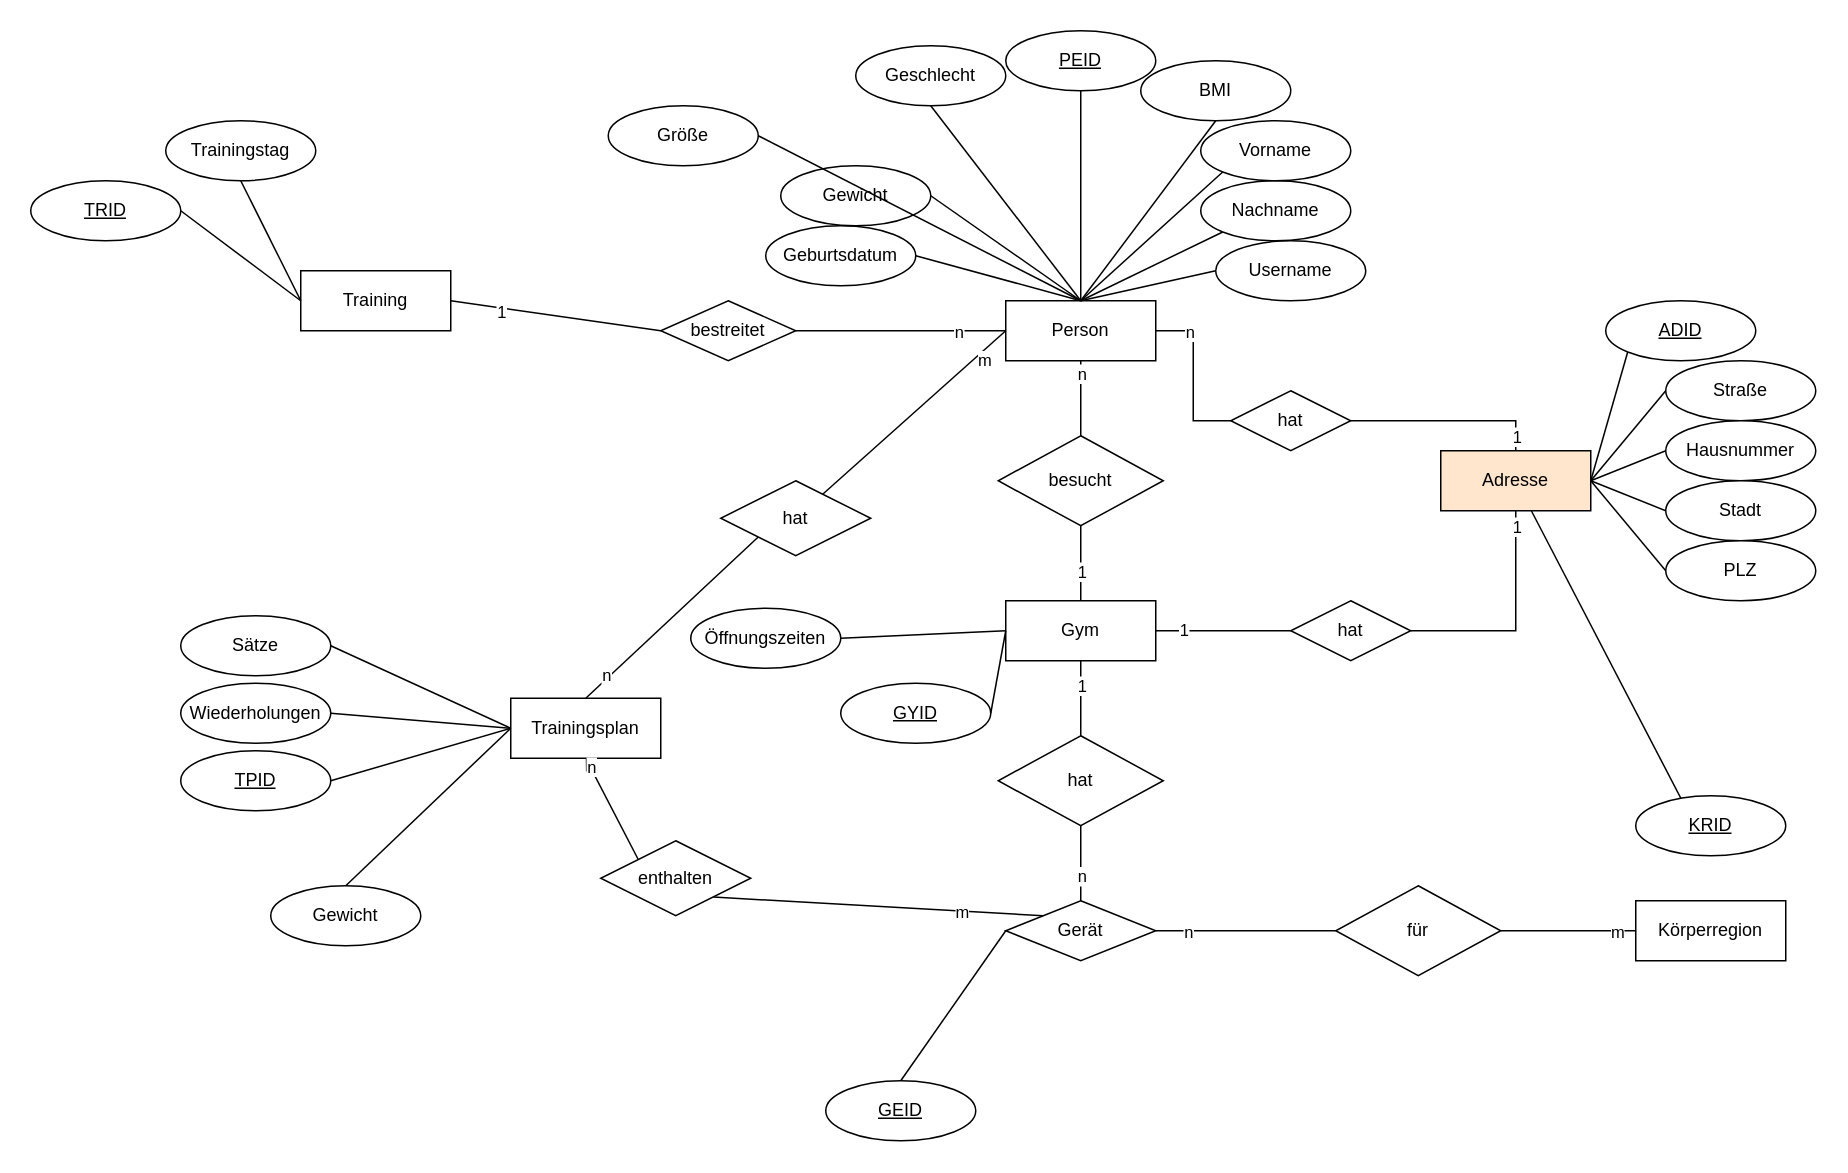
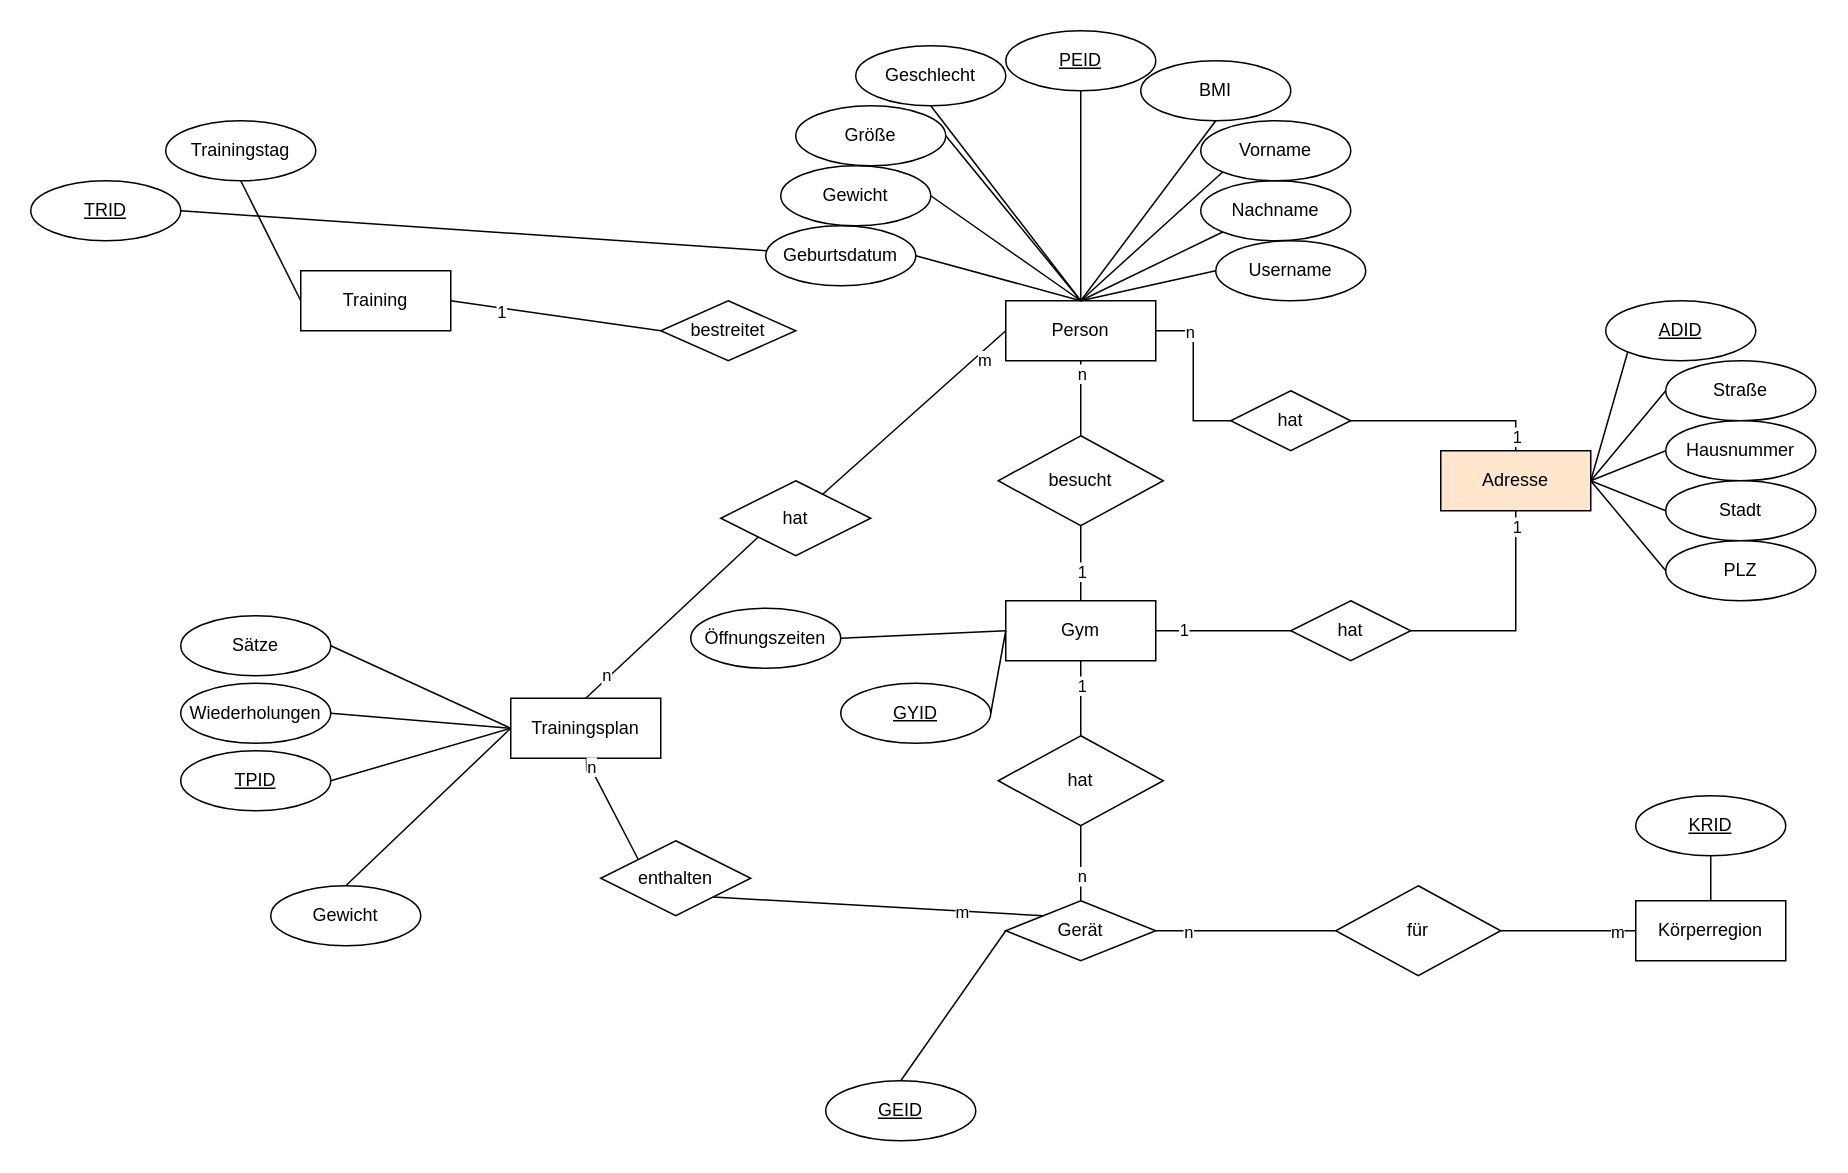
node "Größe": moved (683, 136) -> (871, 136)
edge "TRID" -- "Training": now "TRID" -- "Geburtsdatum"
edge "bestreitet" -- "Person": removed, label "n"
edge "Adresse" -- "KRID": now "Körperregion" -- "KRID"
